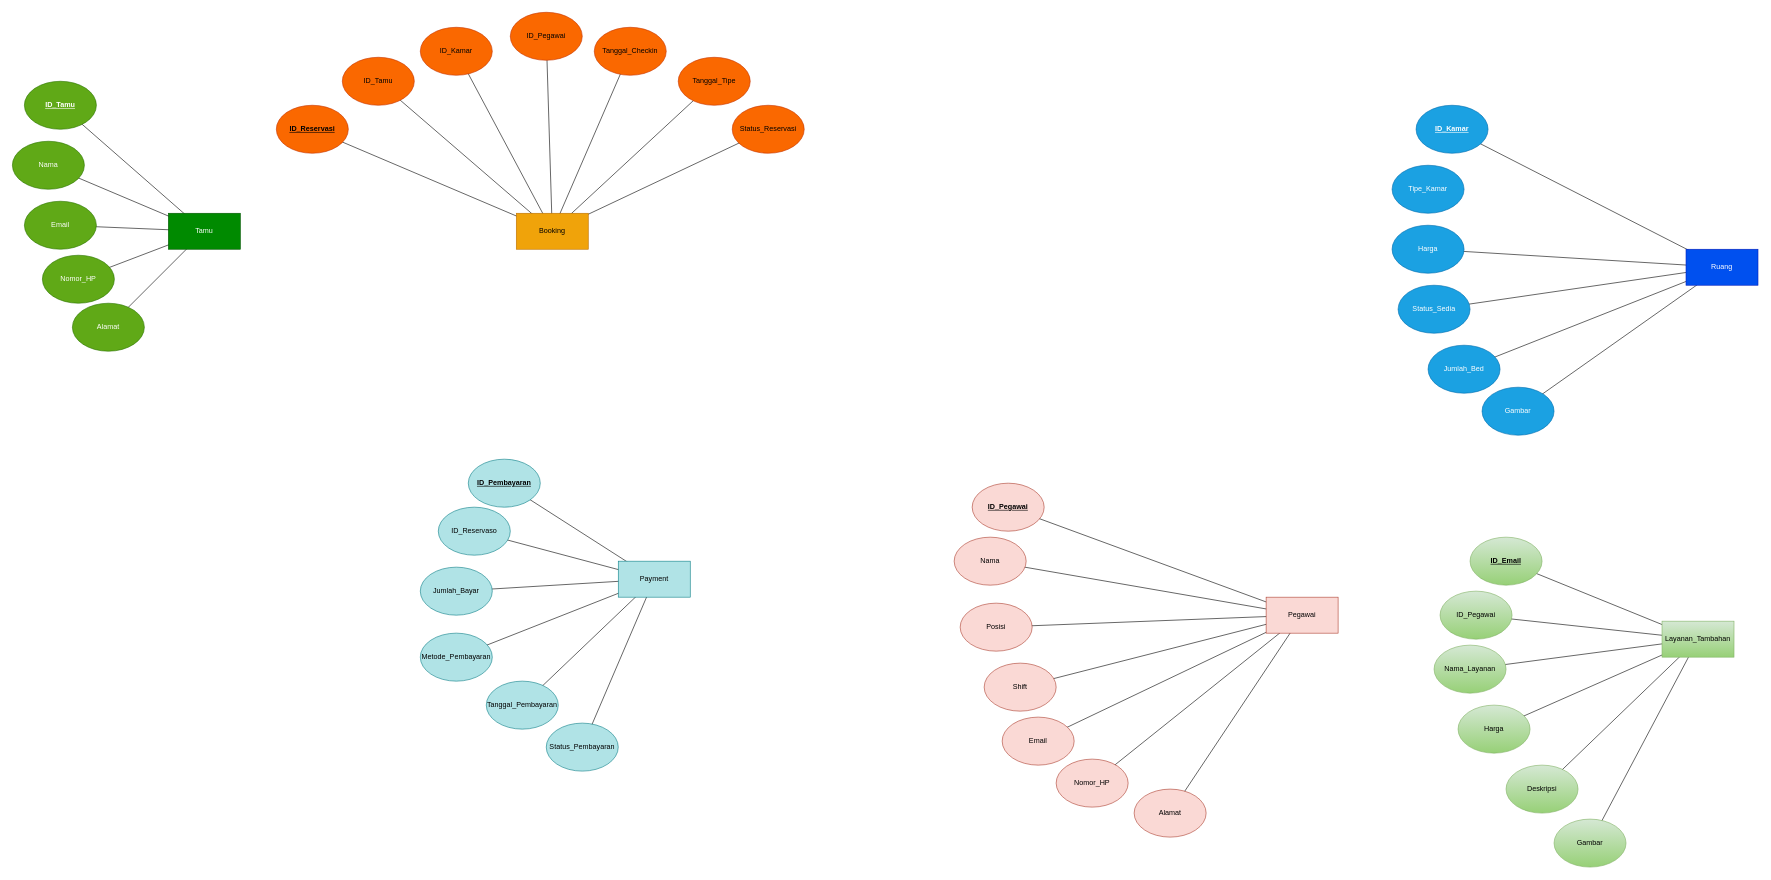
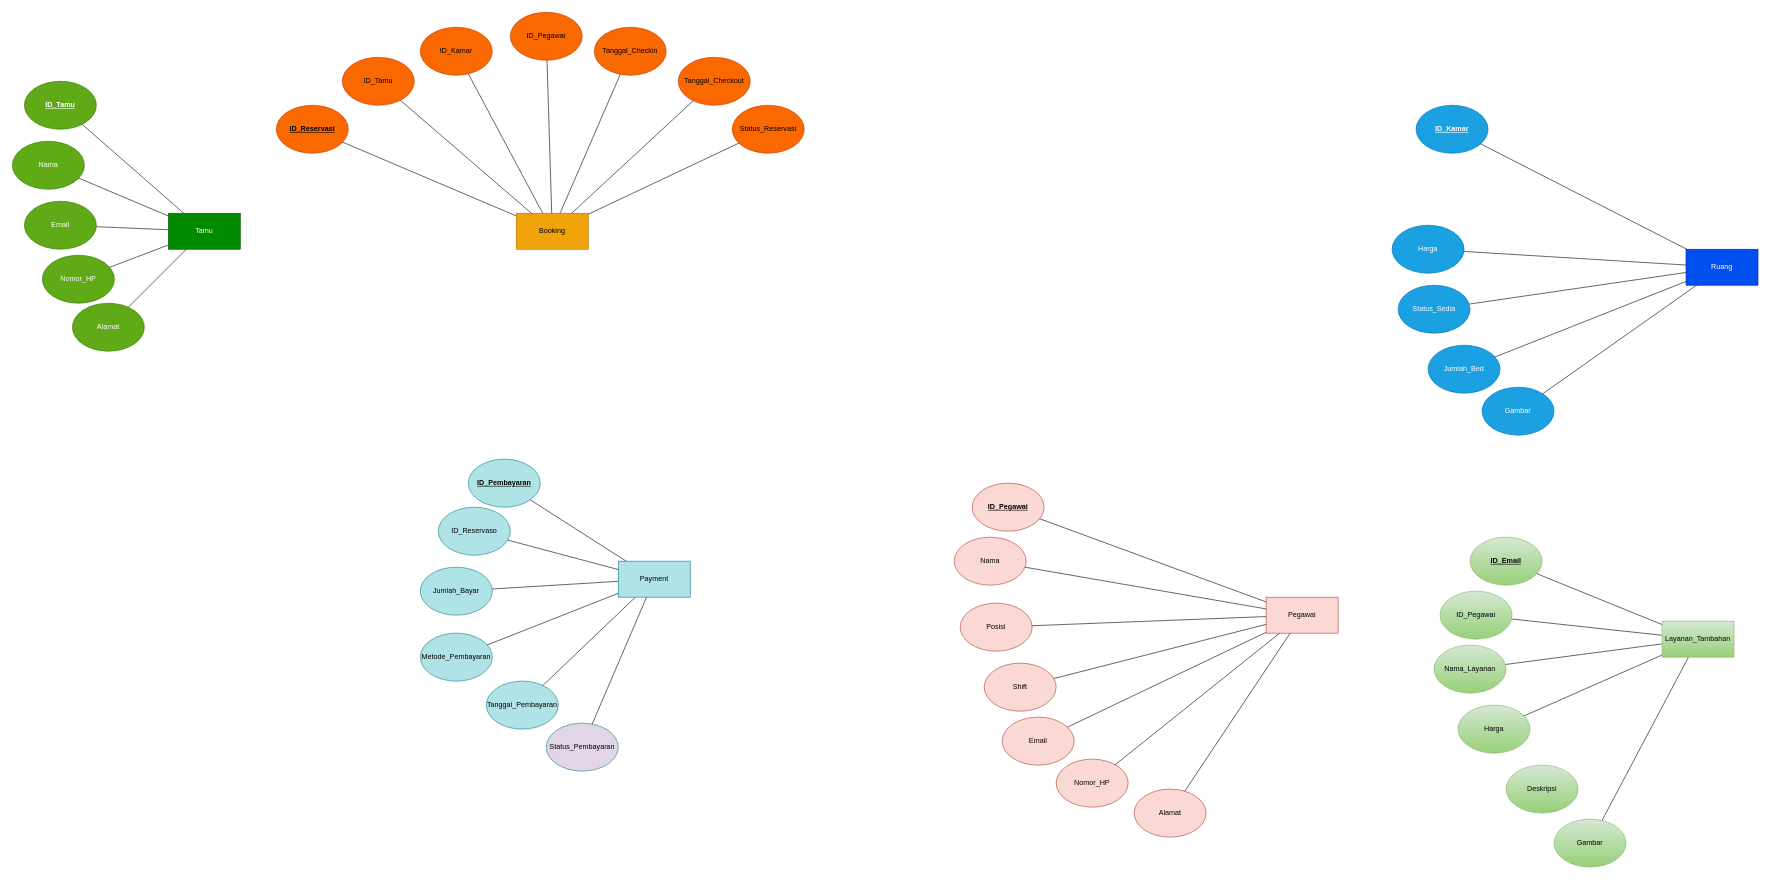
node "Tanggal_Tipe": label "Tanggal_Tipe" -> "Tanggal_Checkout"
node "Tipe_Kamar": removed
edge "Layanan_Tambahan" -- "Deskripsi": removed
node "Status_Pembayaran": fillcolor #b0e3e6 -> #e1d5e7
